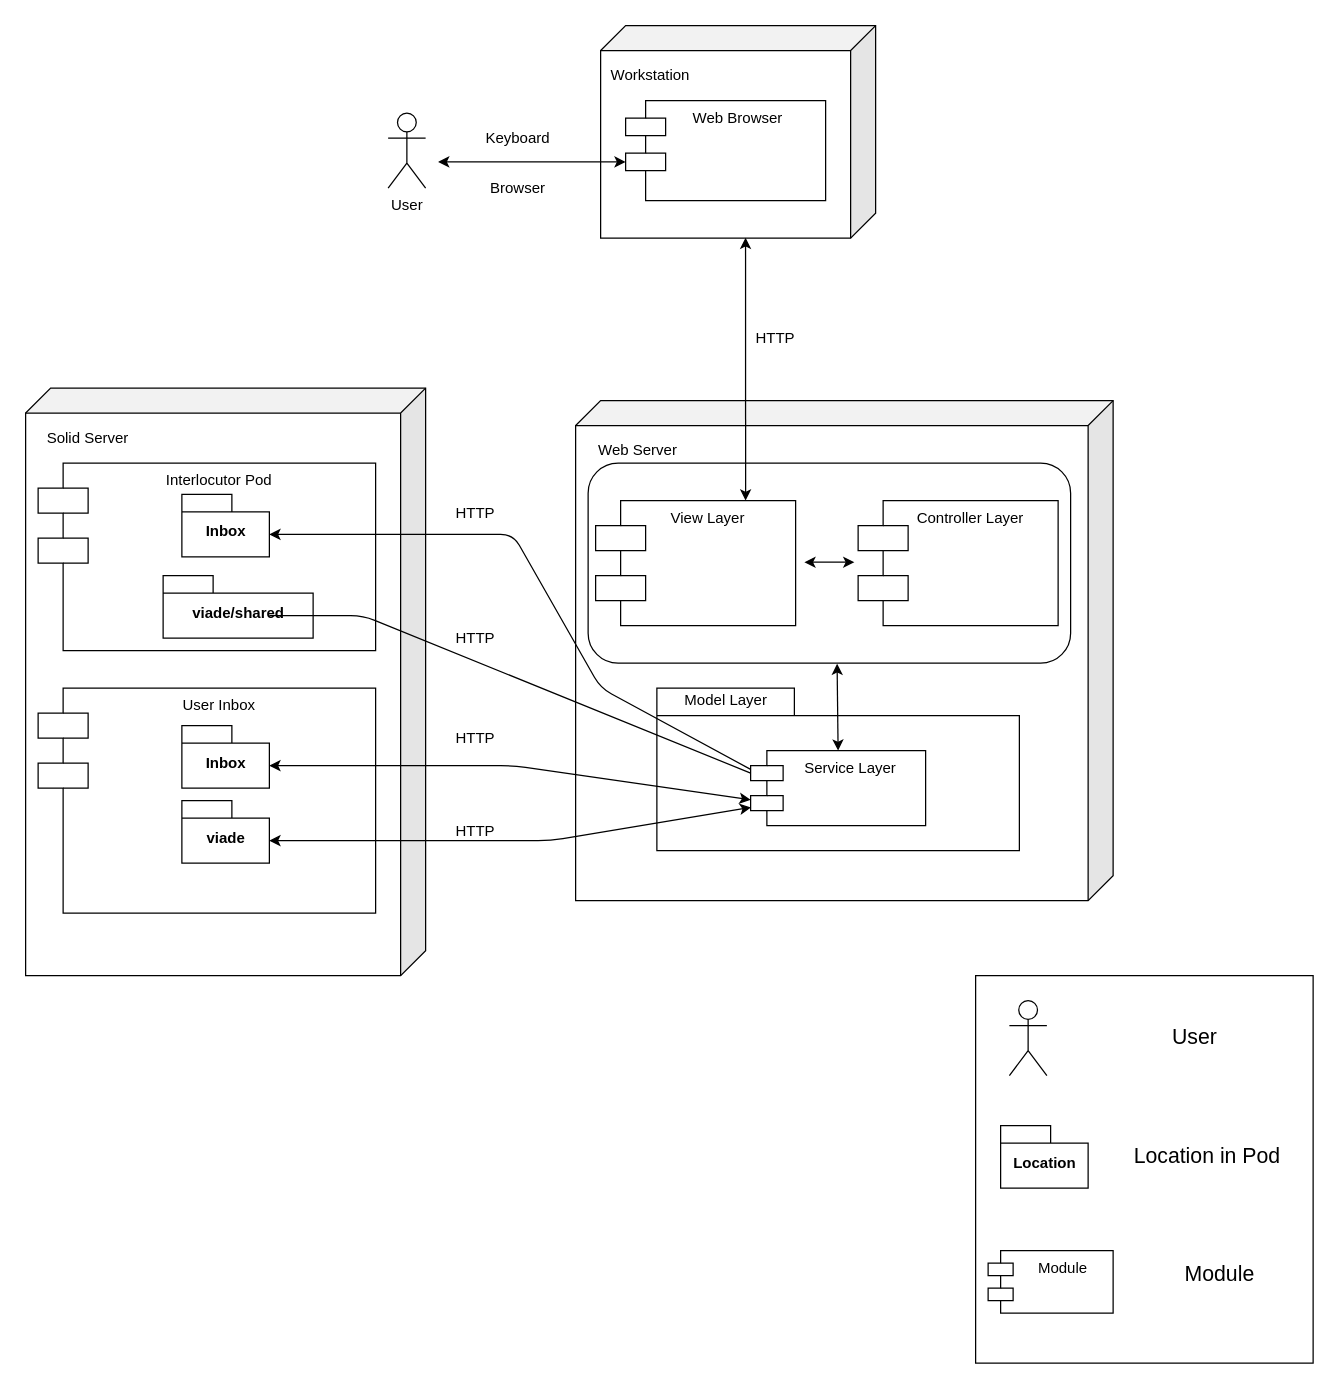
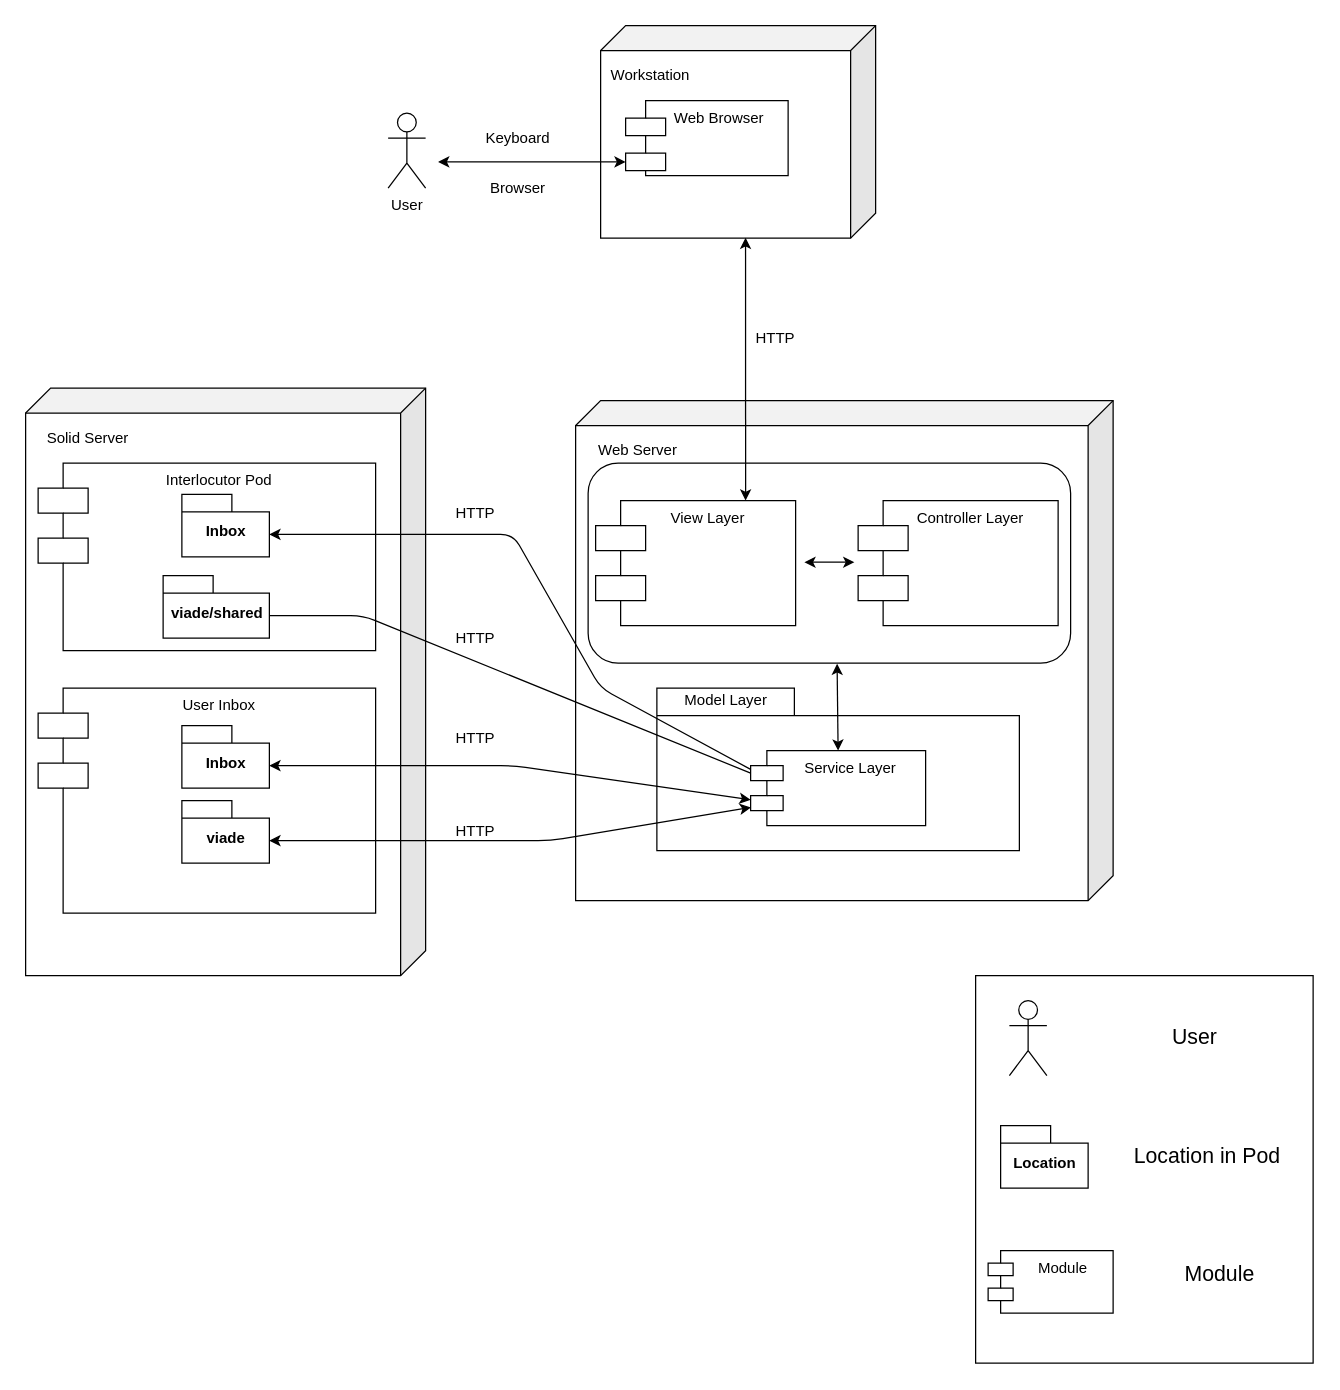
node "Web Browser": size 200x100 -> 163x75
node "viade/shared": size 150x63 -> 106x63
